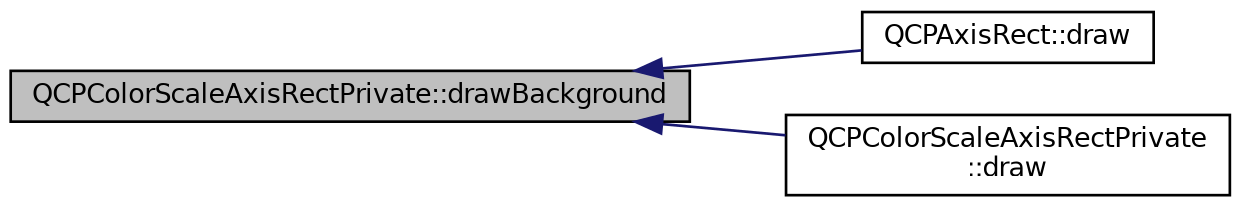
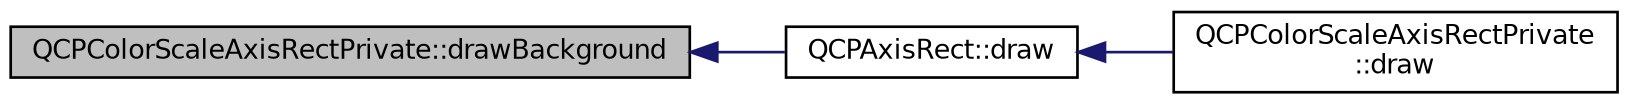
edge "QCPColorScaleAxisRectPrivate ::draw" -> "QCPColorScaleAxisRectPrivate::drawBackground": now "QCPColorScaleAxisRectPrivate ::draw" -> "QCPAxisRect::draw"
